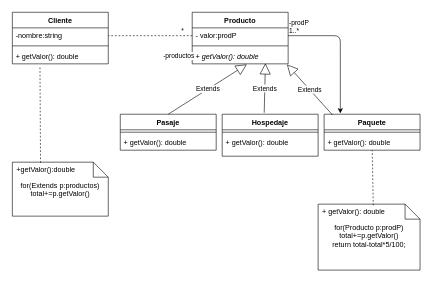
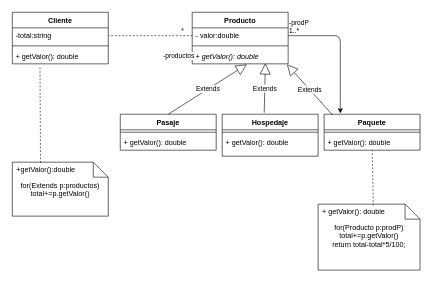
node "-nombre:string": label "-nombre:string" -> "-total:string"
node "- valor:prodP": label "- valor:prodP" -> "- valor:double"
